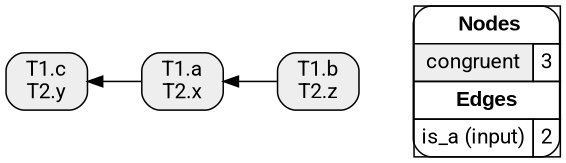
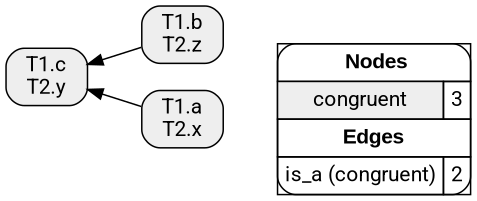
edge "T1.b T2.z" -> "T1.a T2.x": now "T1.b T2.z" -> "T1.c T2.y"
node "Nodes": text "is_a (input)" -> "is_a (congruent)"
